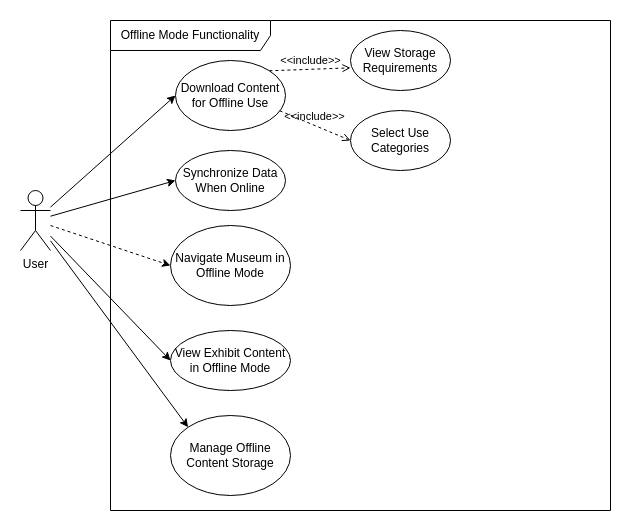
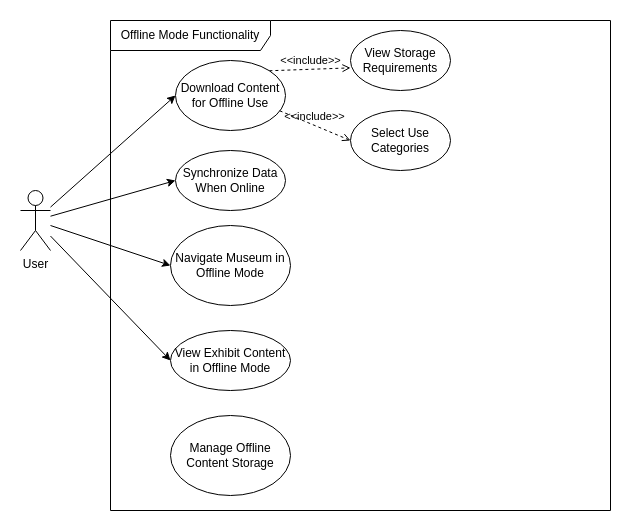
edge "User" -> "Navigate Museum in Offline Mode": style dashed -> solid
edge "User" -> "Manage Offline Content Storage": removed
